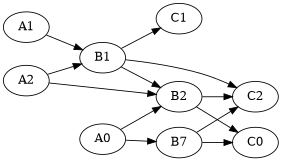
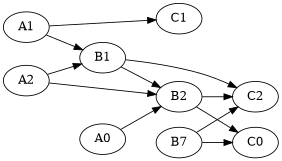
edge "B1" -> "C1": now "A1" -> "C1"
edge "A0" -> "B7": removed
